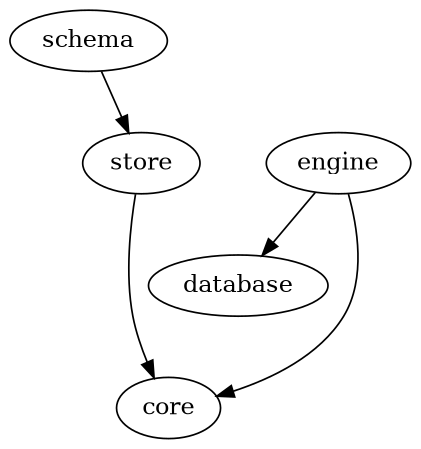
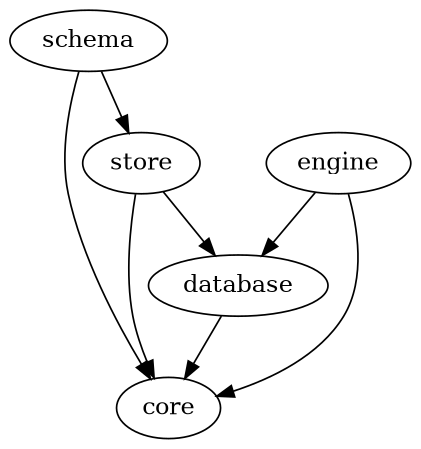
edge "store" -> "database": added
edge "schema" -> "core": added
edge "database" -> "core": added
